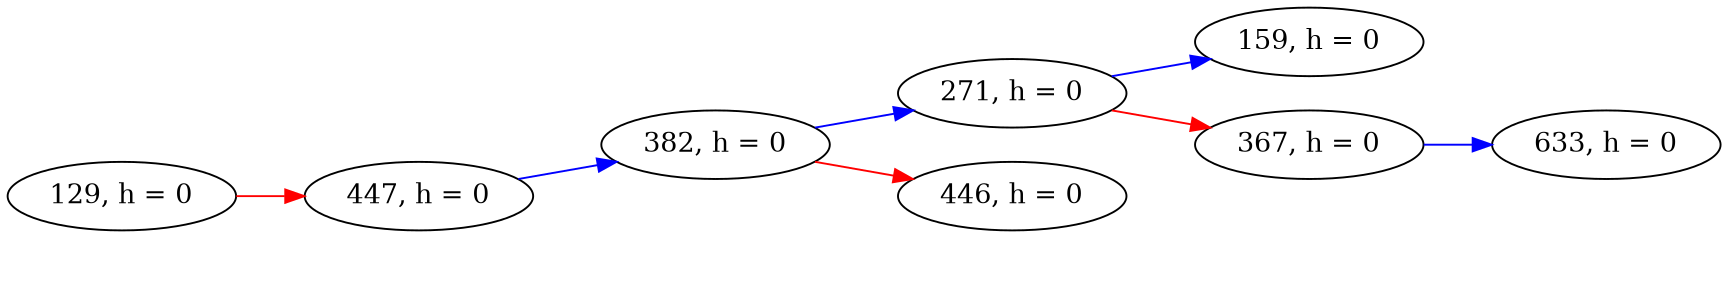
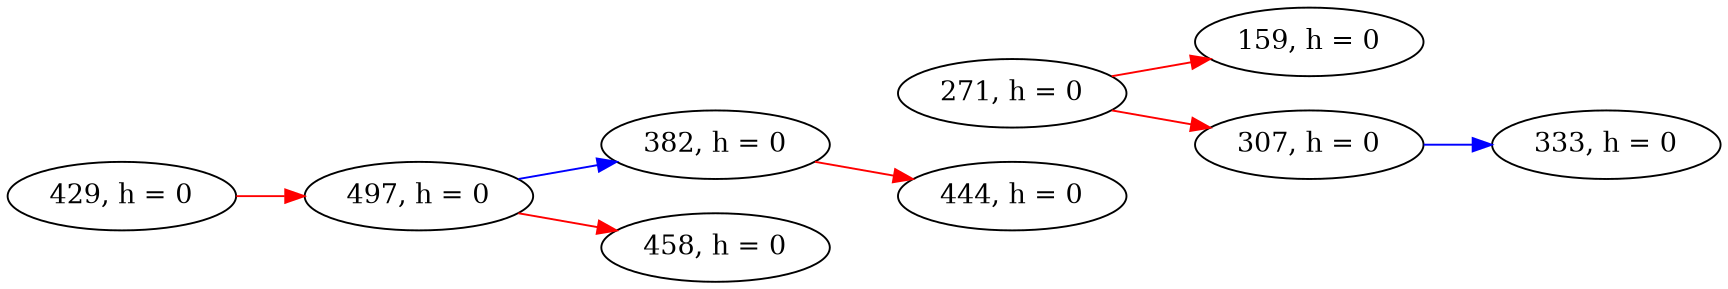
edge "271, h = 0" -> "159, h = 0": color blue -> red
edge "382, h = 0" -> "271, h = 0": removed
node "367, h = 0": label "367, h = 0" -> "307, h = 0"
node "633, h = 0": label "633, h = 0" -> "333, h = 0"
node "129, h = 0": label "129, h = 0" -> "429, h = 0"
node "447, h = 0": label "447, h = 0" -> "497, h = 0"
node "446, h = 0": label "446, h = 0" -> "444, h = 0"
node "458, h = 0": added
